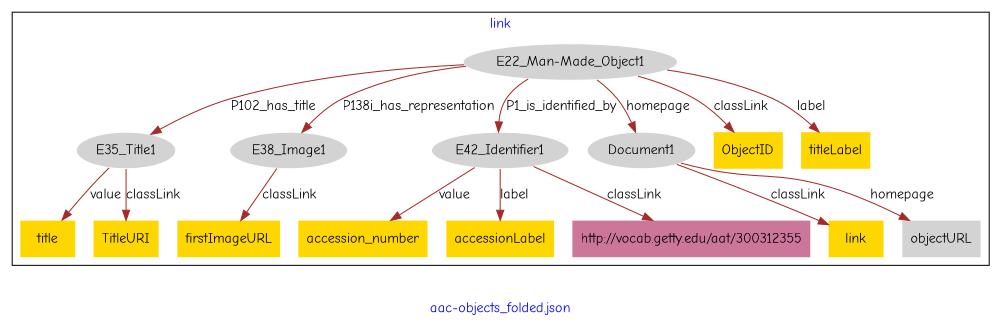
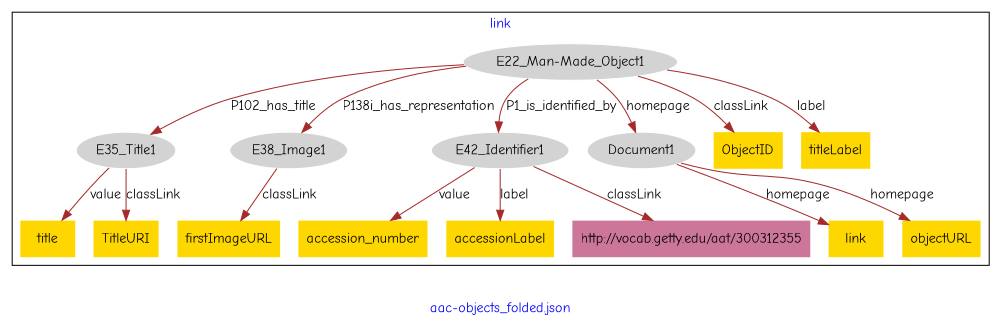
edge "Document1" -> "link": label "classLink" -> "homepage"
node "objectURL": fillcolor lightgray -> gold
